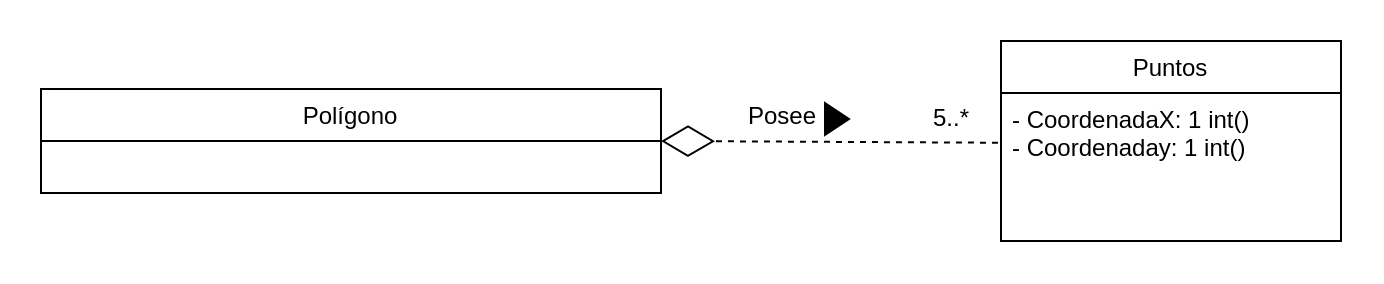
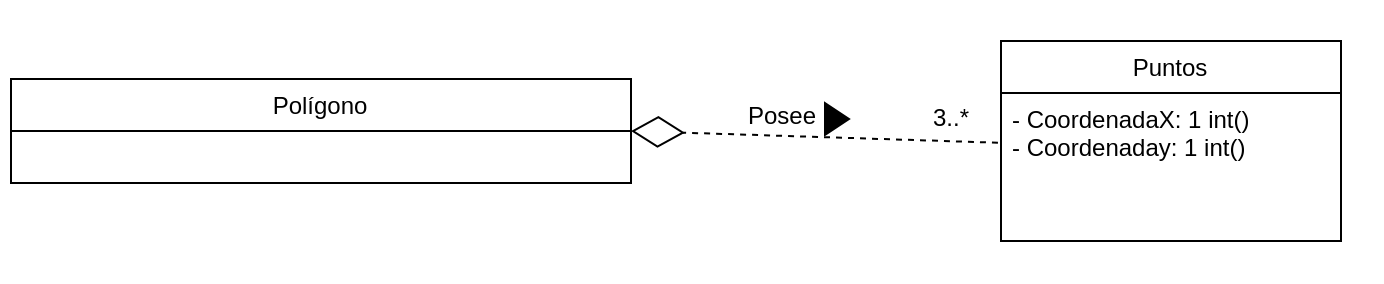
node "5..*": label "5..*" -> "3..*"
node "Polígono": moved (351, 141) -> (321, 131)
